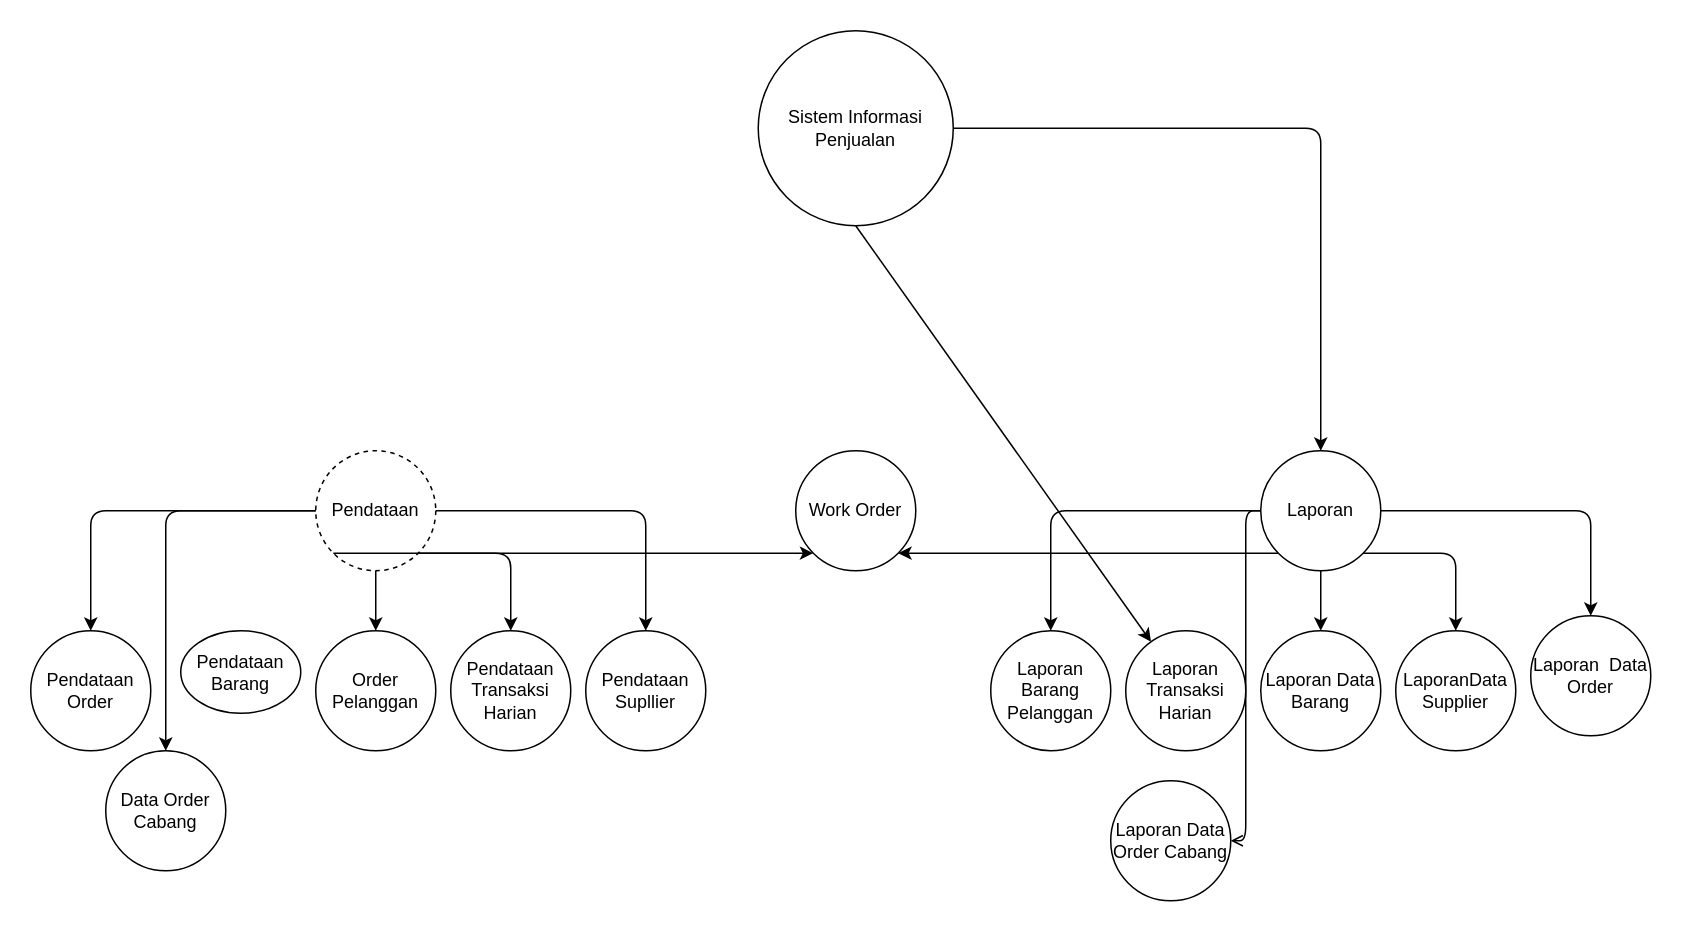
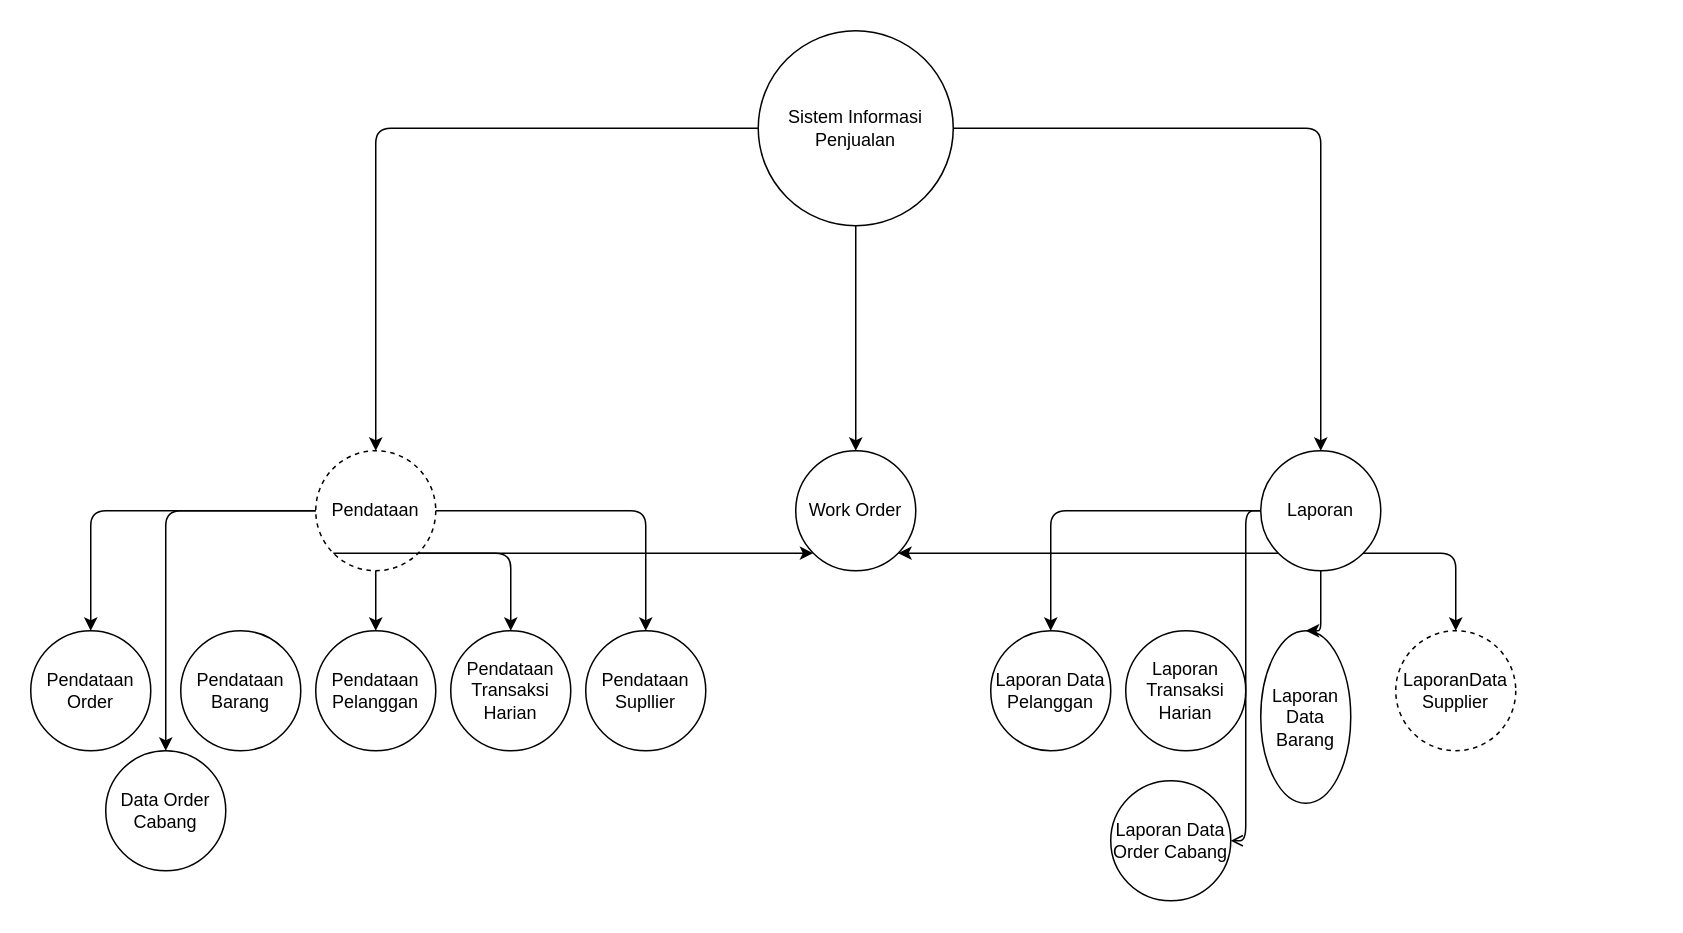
edge "Sistem Informasi Penjualan" -> "Pendataan": added
edge "Sistem Informasi Penjualan" -> "Laporan Transaksi Harian": now "Sistem Informasi Penjualan" -> "Work Order"
edge "Laporan" -> "Laporan Data Order": removed
node "Pendataan Barang": size 120x83 -> 120x120
node "Laporan Data Order": removed
node "Order Pelanggan": label "Order Pelanggan" -> "Pendataan Pelanggan"
node "Laporan Barang Pelanggan": label "Laporan Barang Pelanggan" -> "Laporan Data Pelanggan"
node "Laporan Data Barang": size 120x120 -> 90x173
node "LaporanData Supplier": style solid -> dashed
